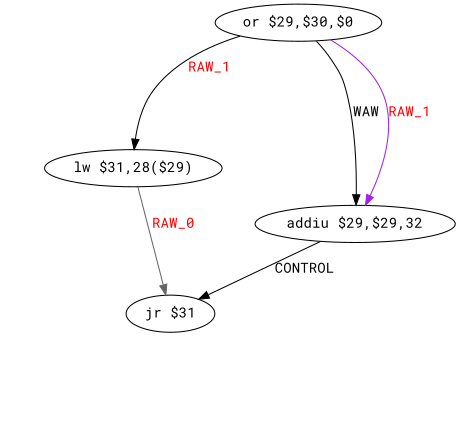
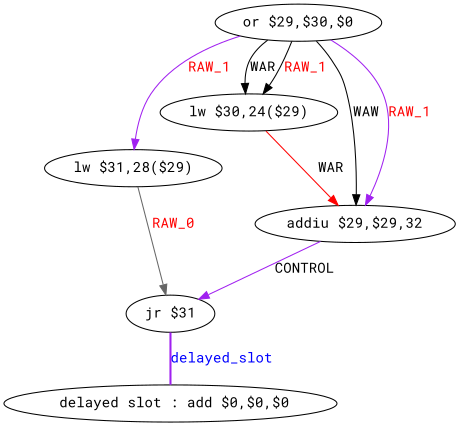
edge "or $29,$30,$0" -> "lw $31,28($29)": color black -> purple
node "lw $30,24($29)": added
edge "addiu $29,$29,32" -> "jr $31": color black -> purple
node "delayed slot : add $0,$0,$0": added
